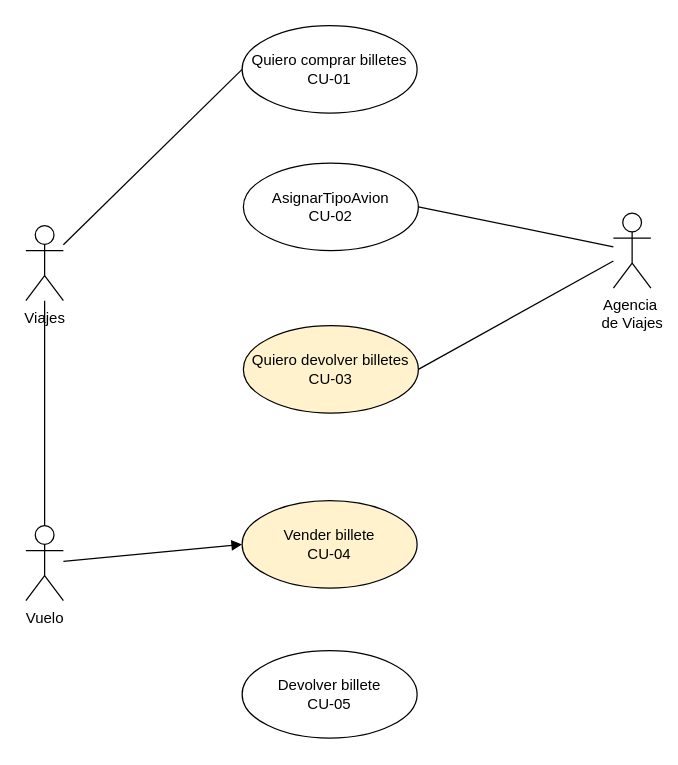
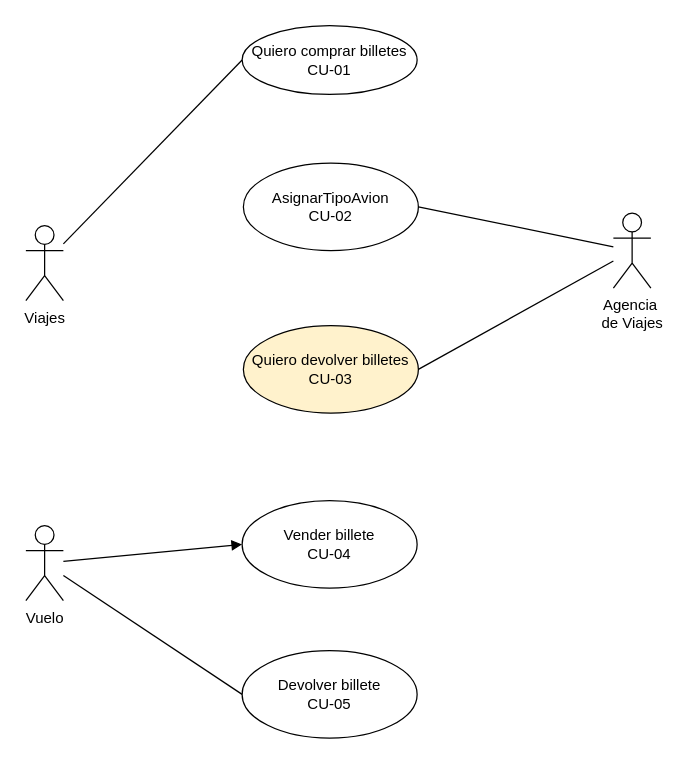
node "Quiero comprar billetes CU-01": size 175x88 -> 175x69
edge "Viajes" -- "Vuelo": now "Devolver billete CU-05" -- "Vuelo"
node "Vender billete CU-04": fillcolor #fff2cc -> #ffffff
